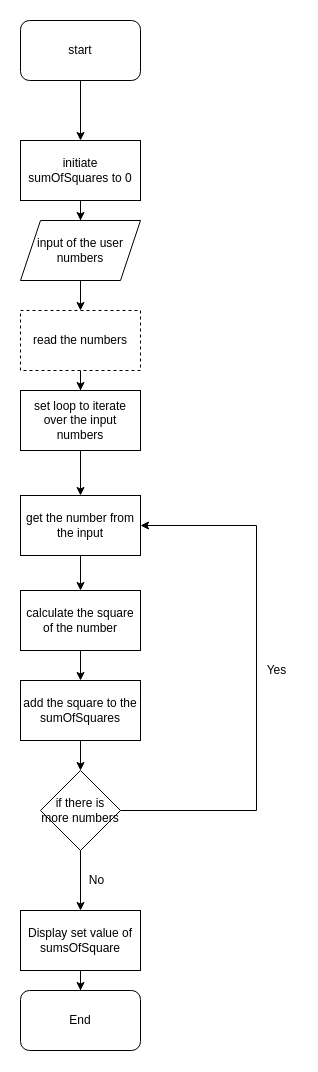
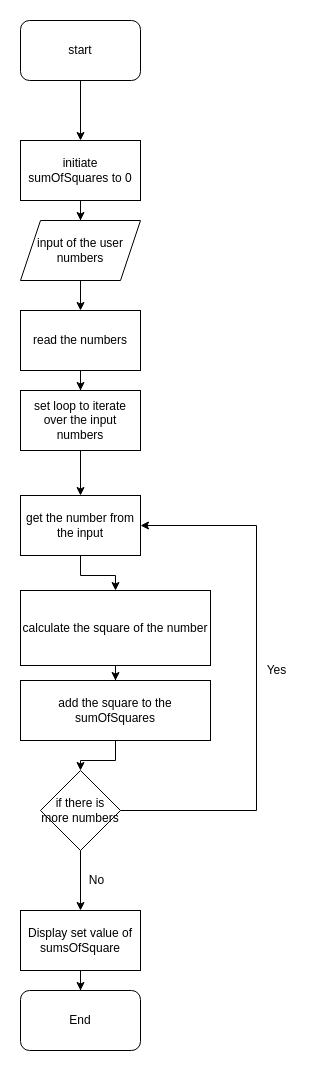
node "read the numbers": style dashed -> solid
node "calculate the square of the number": size 120x60 -> 190x75
node "add the square to the sumOfSquares": size 120x60 -> 190x60
